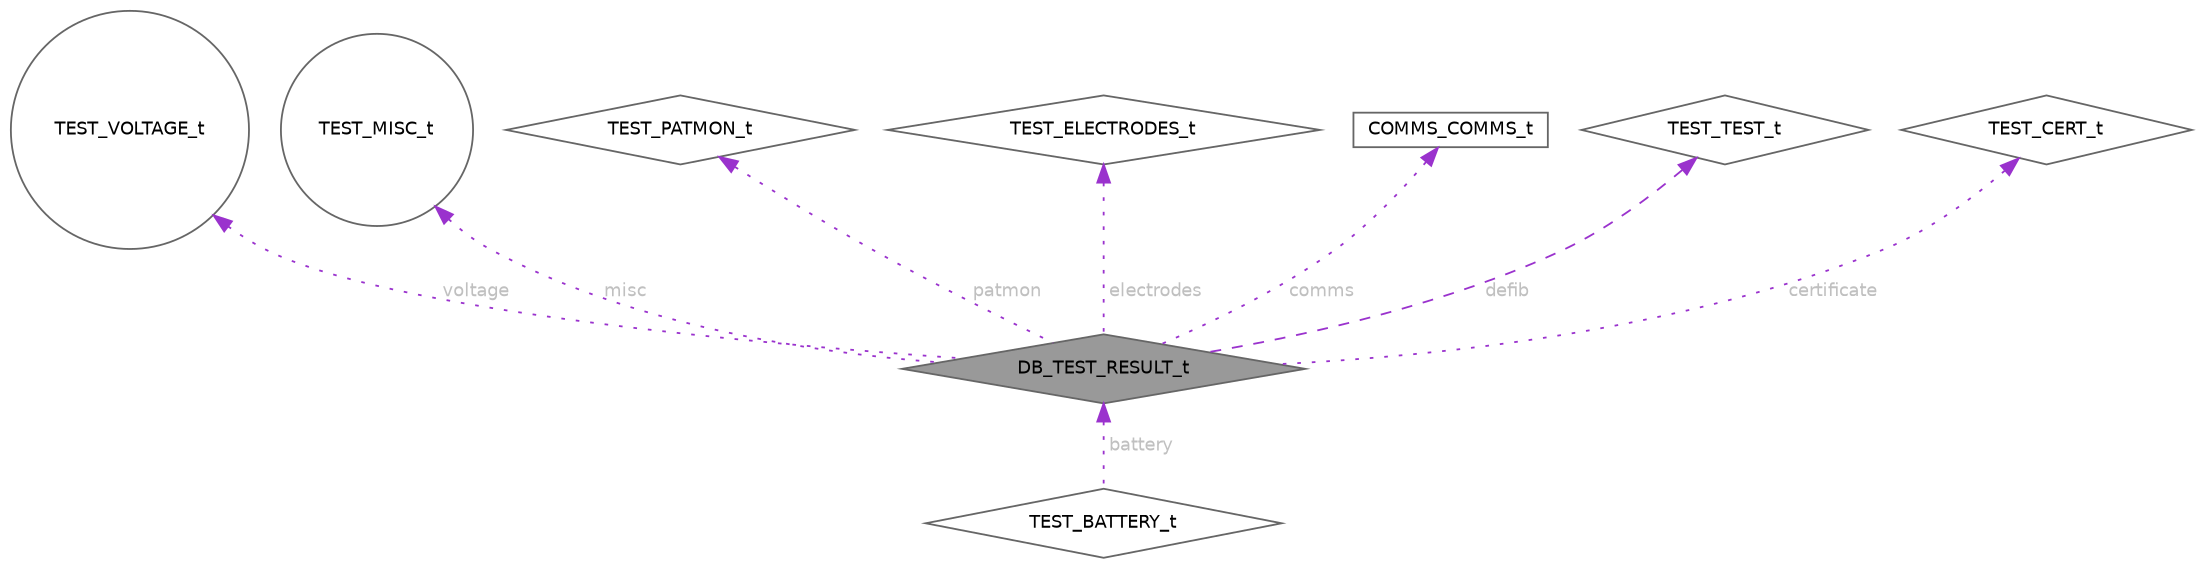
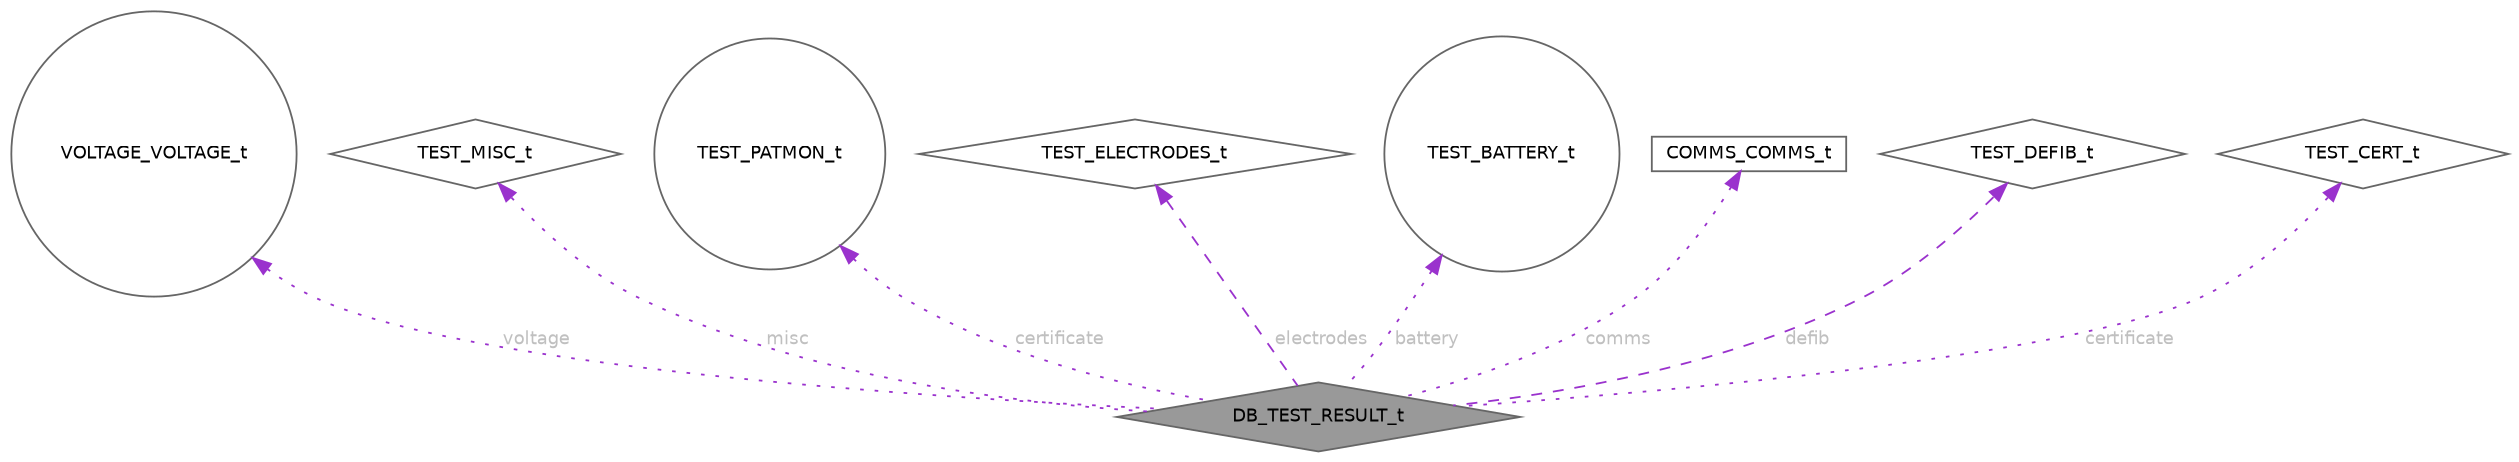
node "TEST_VOLTAGE_t": label "TEST_VOLTAGE_t" -> "VOLTAGE_VOLTAGE_t"
node "TEST_MISC_t": shape circle -> diamond
node "TEST_PATMON_t": shape diamond -> circle
node "TEST_TEST_t": label "TEST_TEST_t" -> "TEST_DEFIB_t"
edge "DB_TEST_RESULT_t" -> "TEST_ELECTRODES_t": style dotted -> dashed
edge "DB_TEST_RESULT_t" -> "TEST_PATMON_t": label " patmon" -> " certificate"
edge "TEST_BATTERY_t" -> "DB_TEST_RESULT_t": reversed
node "TEST_BATTERY_t": shape diamond -> circle
